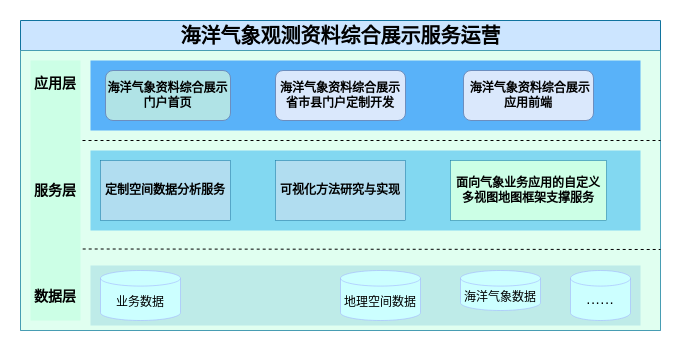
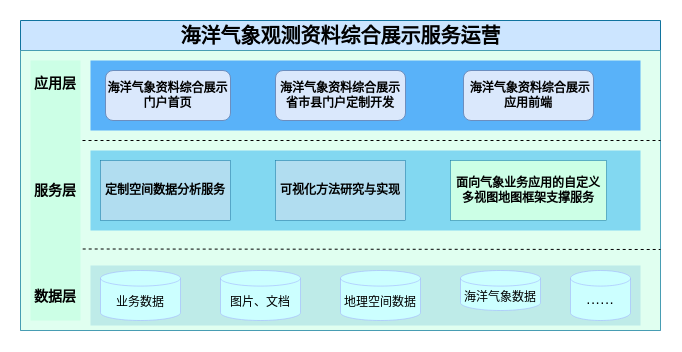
node "海洋气象资料综合展示门户首页": fillcolor #b0e3e6 -> #dae8fc
node "图片、文档": added
